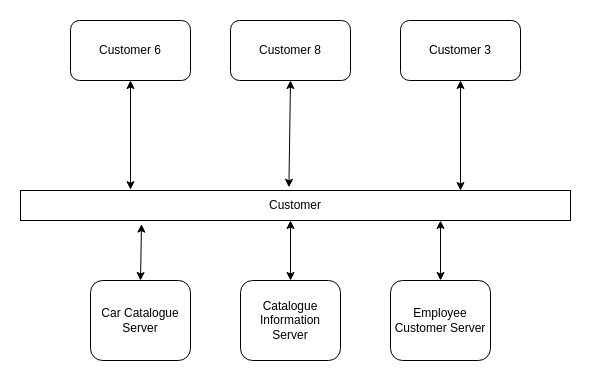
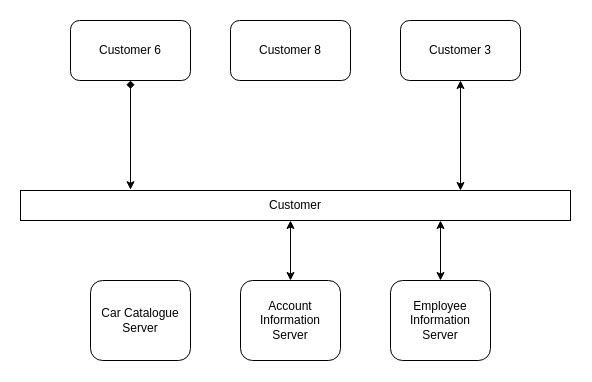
edge "Customer 6" -- "Customer": arrowhead classic -> diamond
edge "Customer 8" -- "Customer": removed
edge "Customer" -- "Car Catalogue Server": removed
node "Catalogue Information Server": label "Catalogue Information Server" -> "Account Information Server"
node "Employee Customer Server": label "Employee Customer Server" -> "Employee Information Server"
